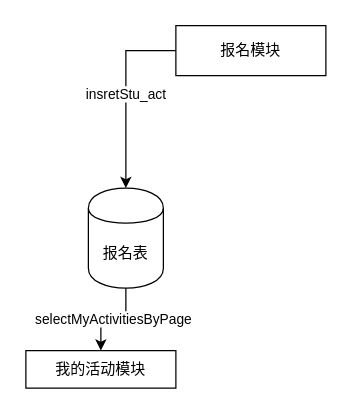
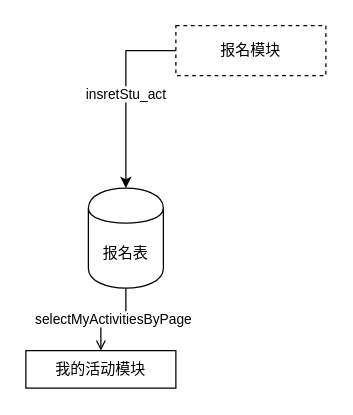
node "报名模块": style solid -> dashed
edge "报名表" -> "我的活动模块": arrowhead classic -> open
